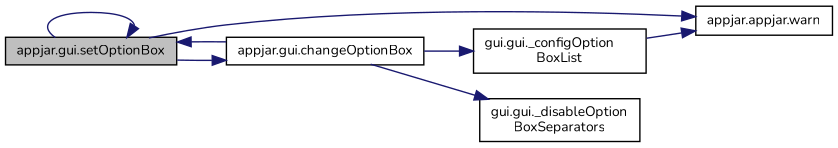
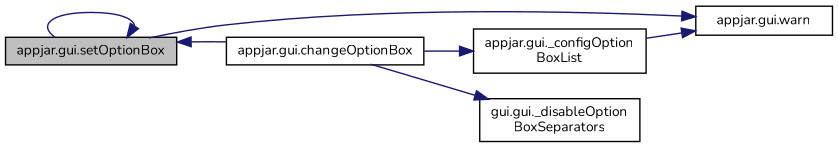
node "appjar.appjar.warn": label "appjar.appjar.warn" -> "appjar.gui.warn"
node "gui.gui._configOption BoxList": label "gui.gui._configOption BoxList" -> "appjar.gui._configOption BoxList"
edge "appjar.gui.setOptionBox" -> "appjar.gui.changeOptionBox": removed
